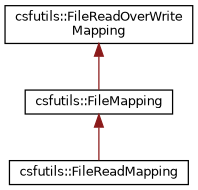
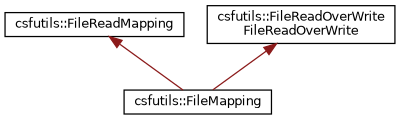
node "csfutils::FileReadOverWrite Mapping": label "csfutils::FileReadOverWrite Mapping" -> "csfutils::FileReadOverWrite FileReadOverWrite"
edge "csfutils::FileReadMapping" -> "csfutils::FileMapping": reversed
